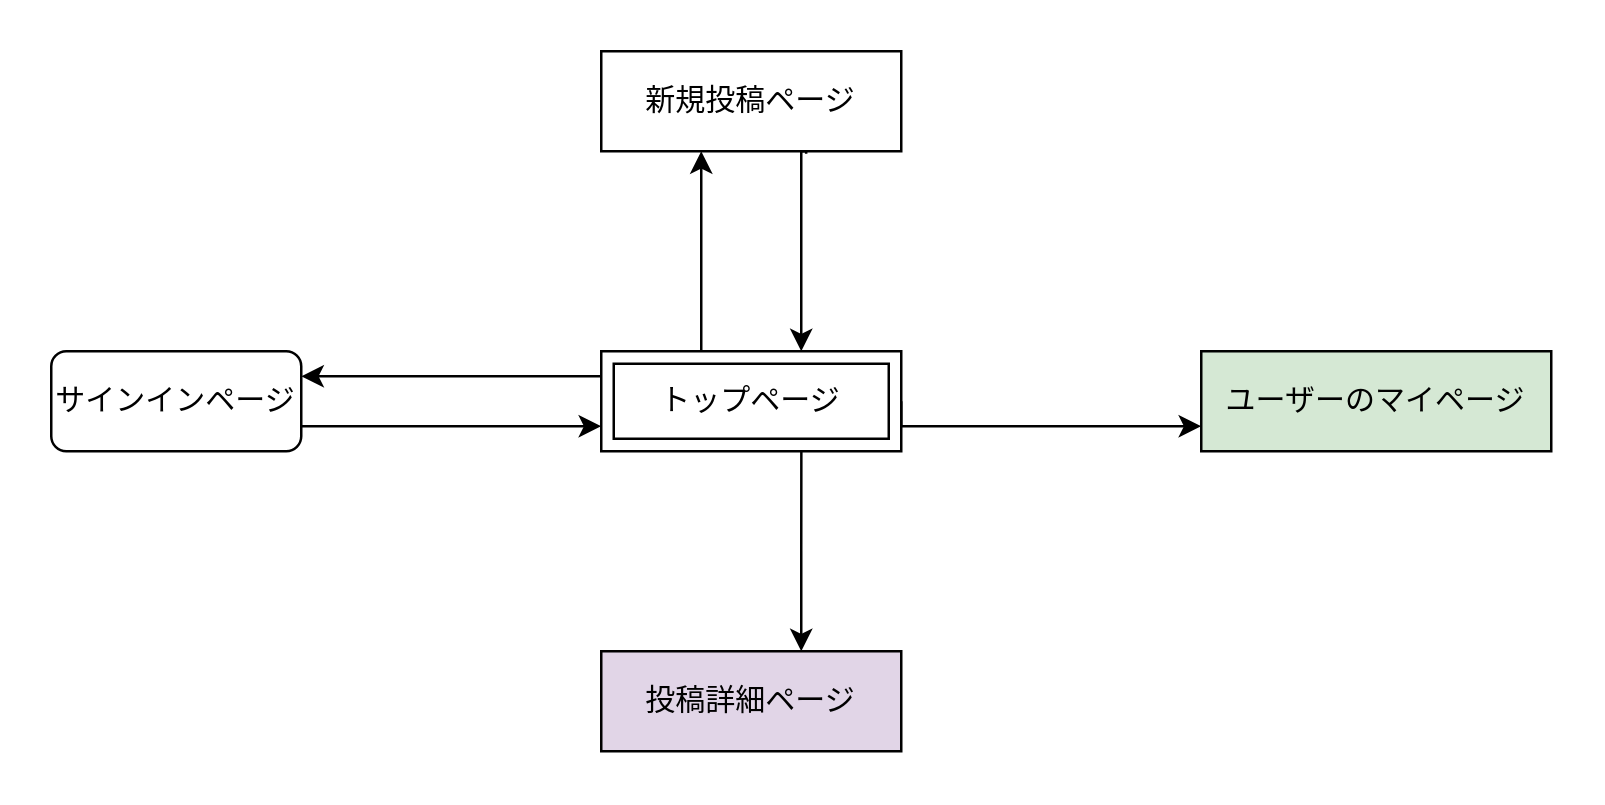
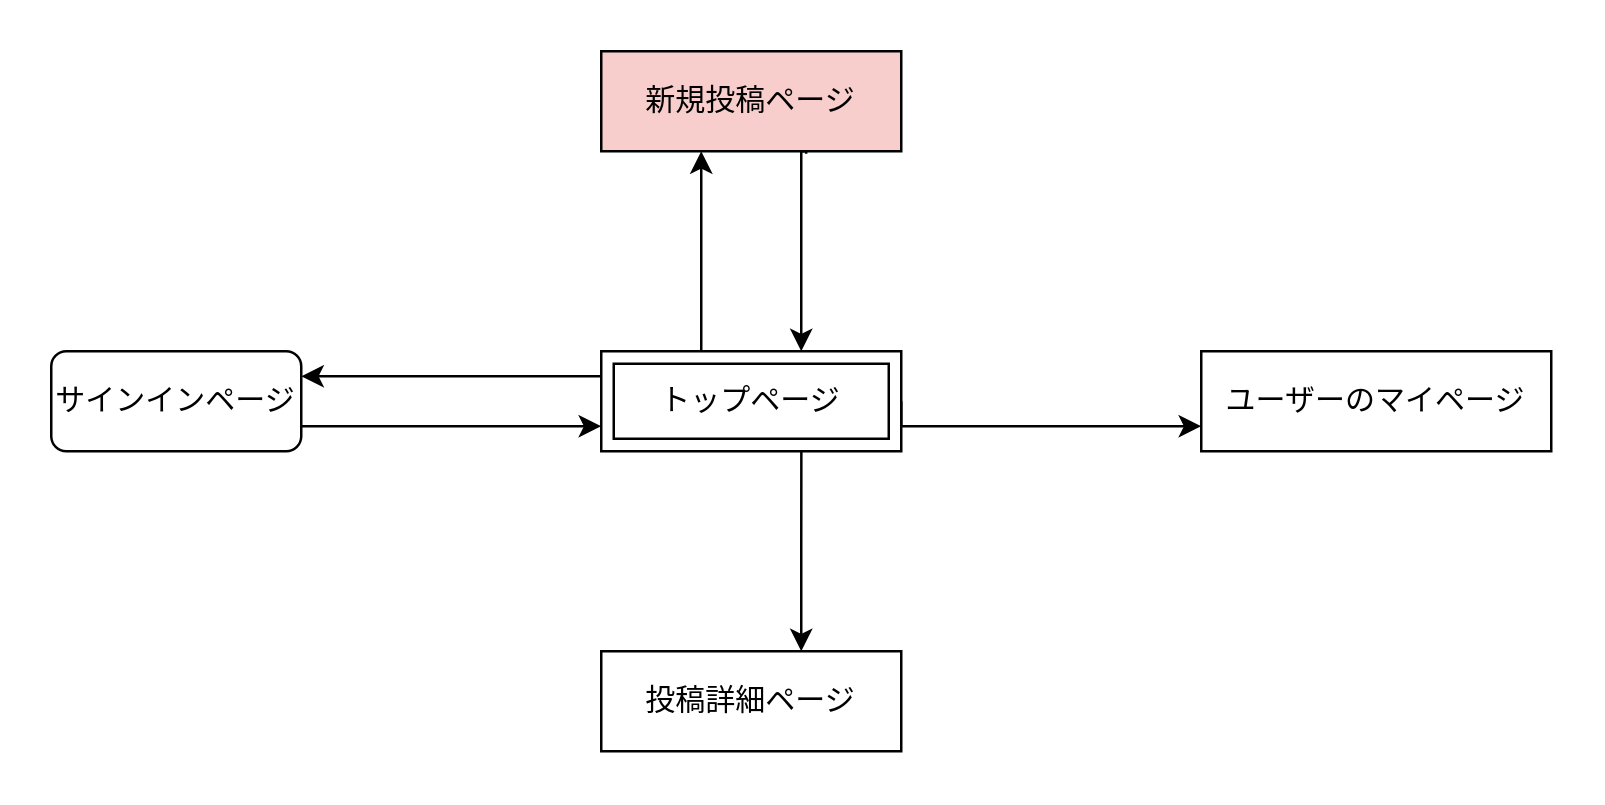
node "新規投稿ページ": fillcolor #ffffff -> #f8cecc
node "ユーザーのマイページ": fillcolor #d5e8d4 -> #ffffff
node "投稿詳細ページ": fillcolor #e1d5e7 -> #ffffff
